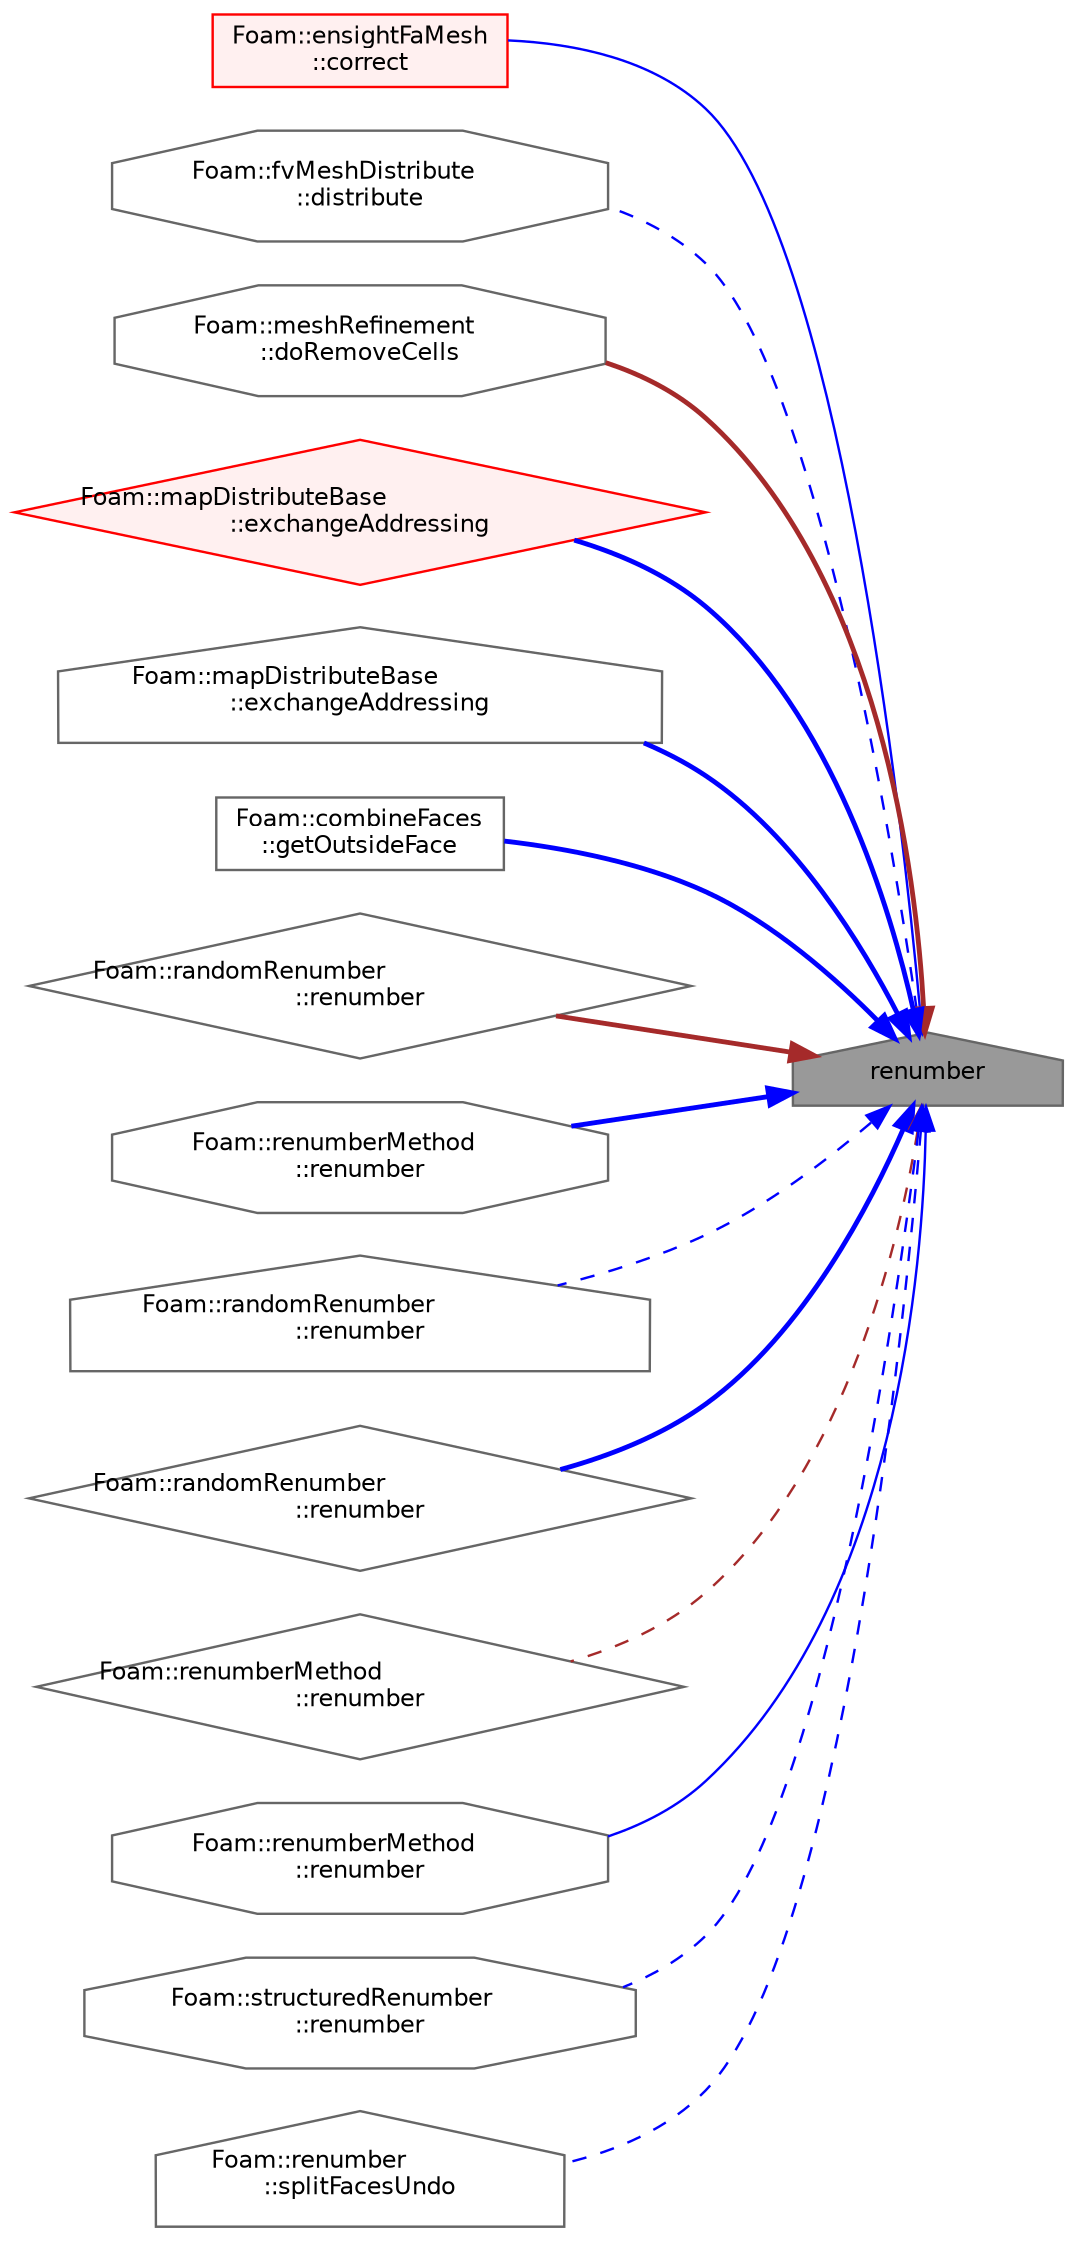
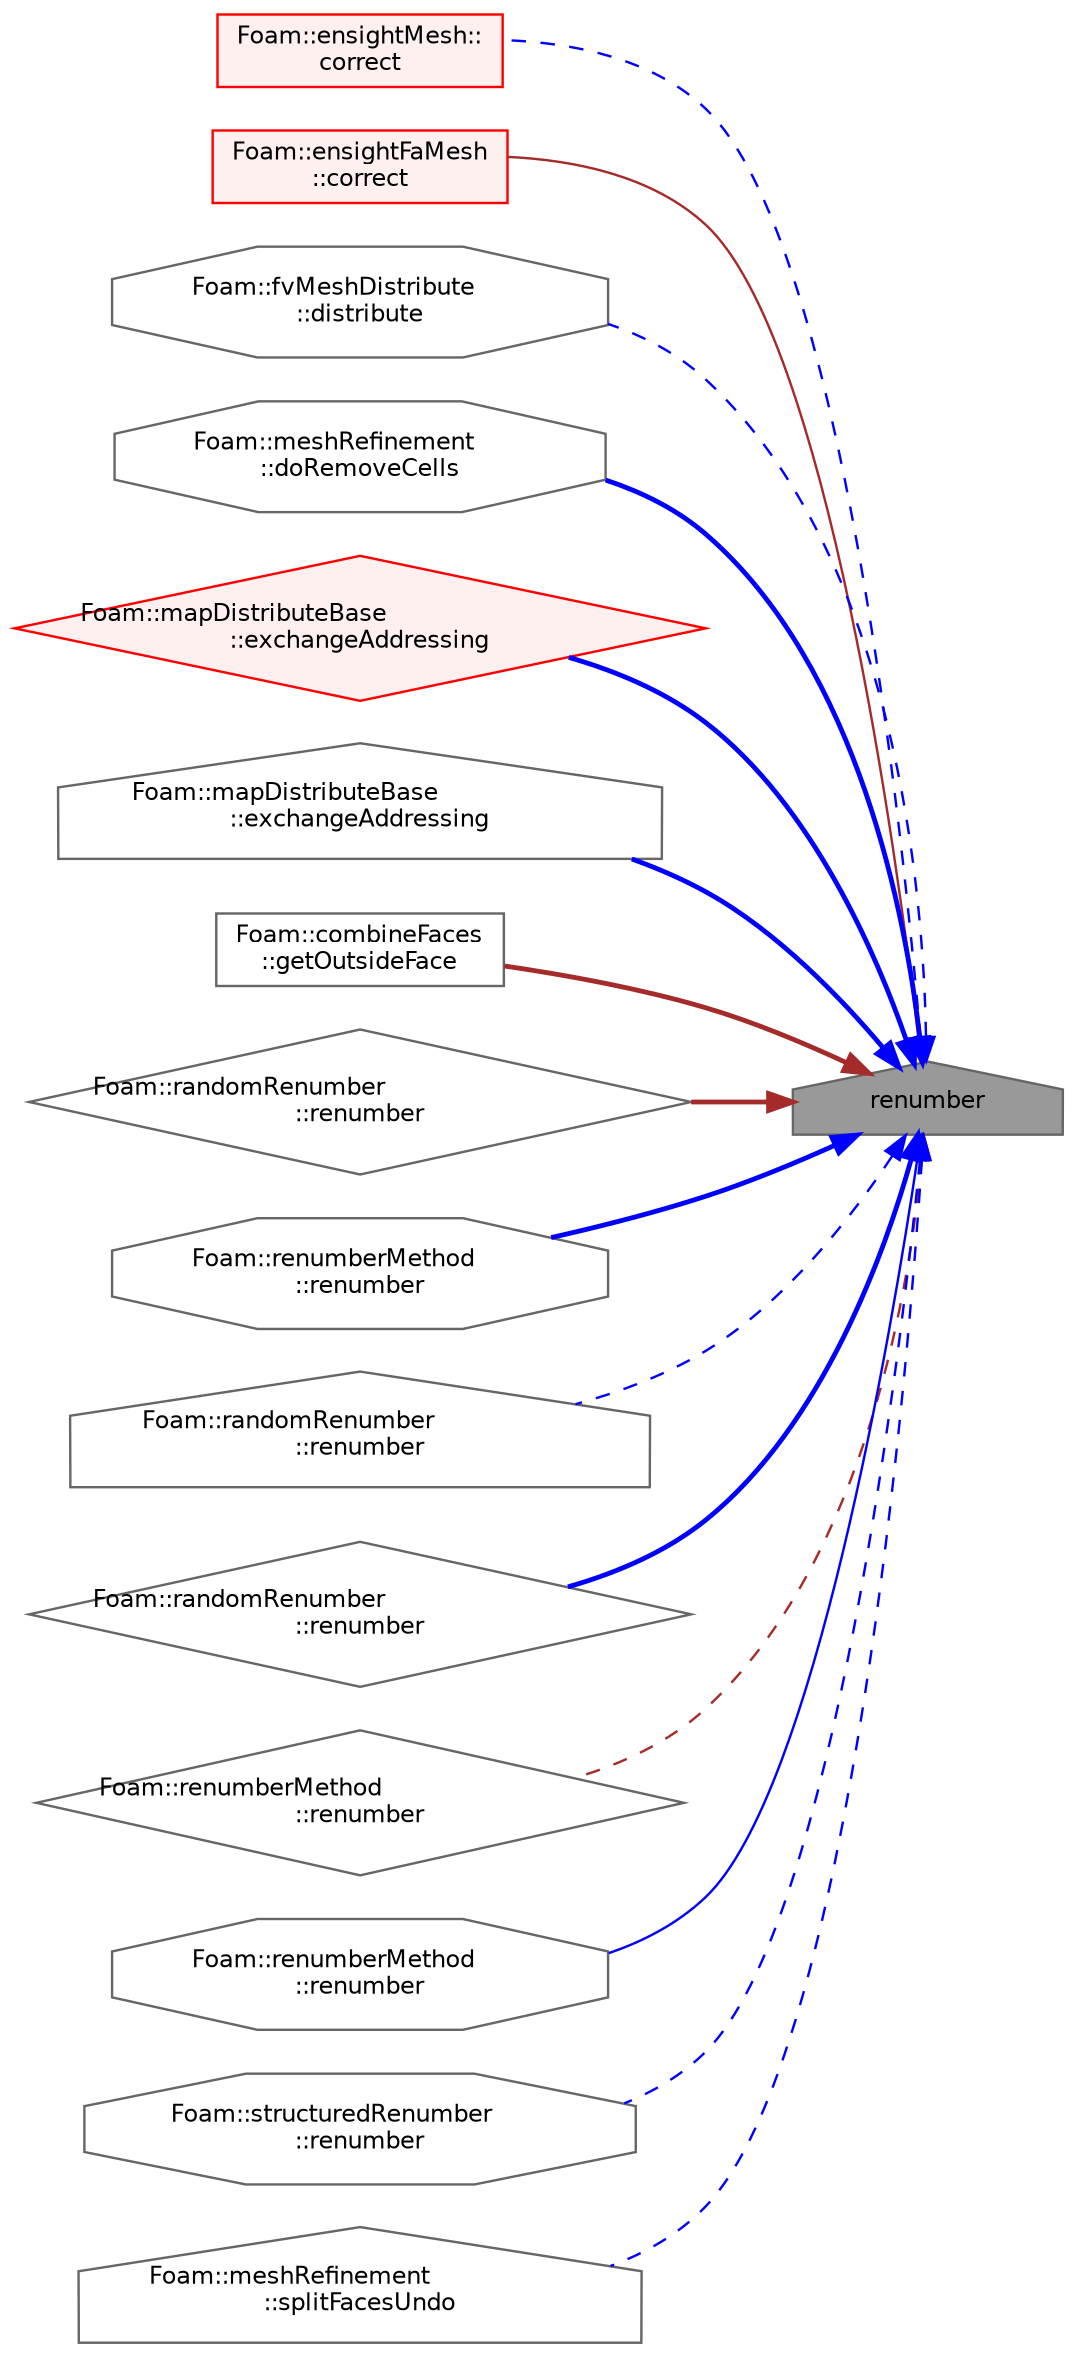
node "Foam::ensightMesh:: correct": added
edge "Foam::ensightFaMesh ::correct" -> "renumber": color blue -> brown
edge "Foam::meshRefinement ::doRemoveCells" -> "renumber": color brown -> blue
edge "Foam::combineFaces ::getOutsideFace" -> "renumber": color blue -> brown
node "Foam::renumber ::splitFacesUndo": label "Foam::renumber ::splitFacesUndo" -> "Foam::meshRefinement ::splitFacesUndo"
